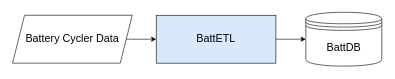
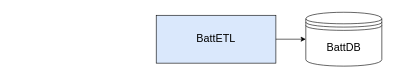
node "Battery Cycler Data": removed
edge "Battery Cycler Data" -> "BattETL": removed
